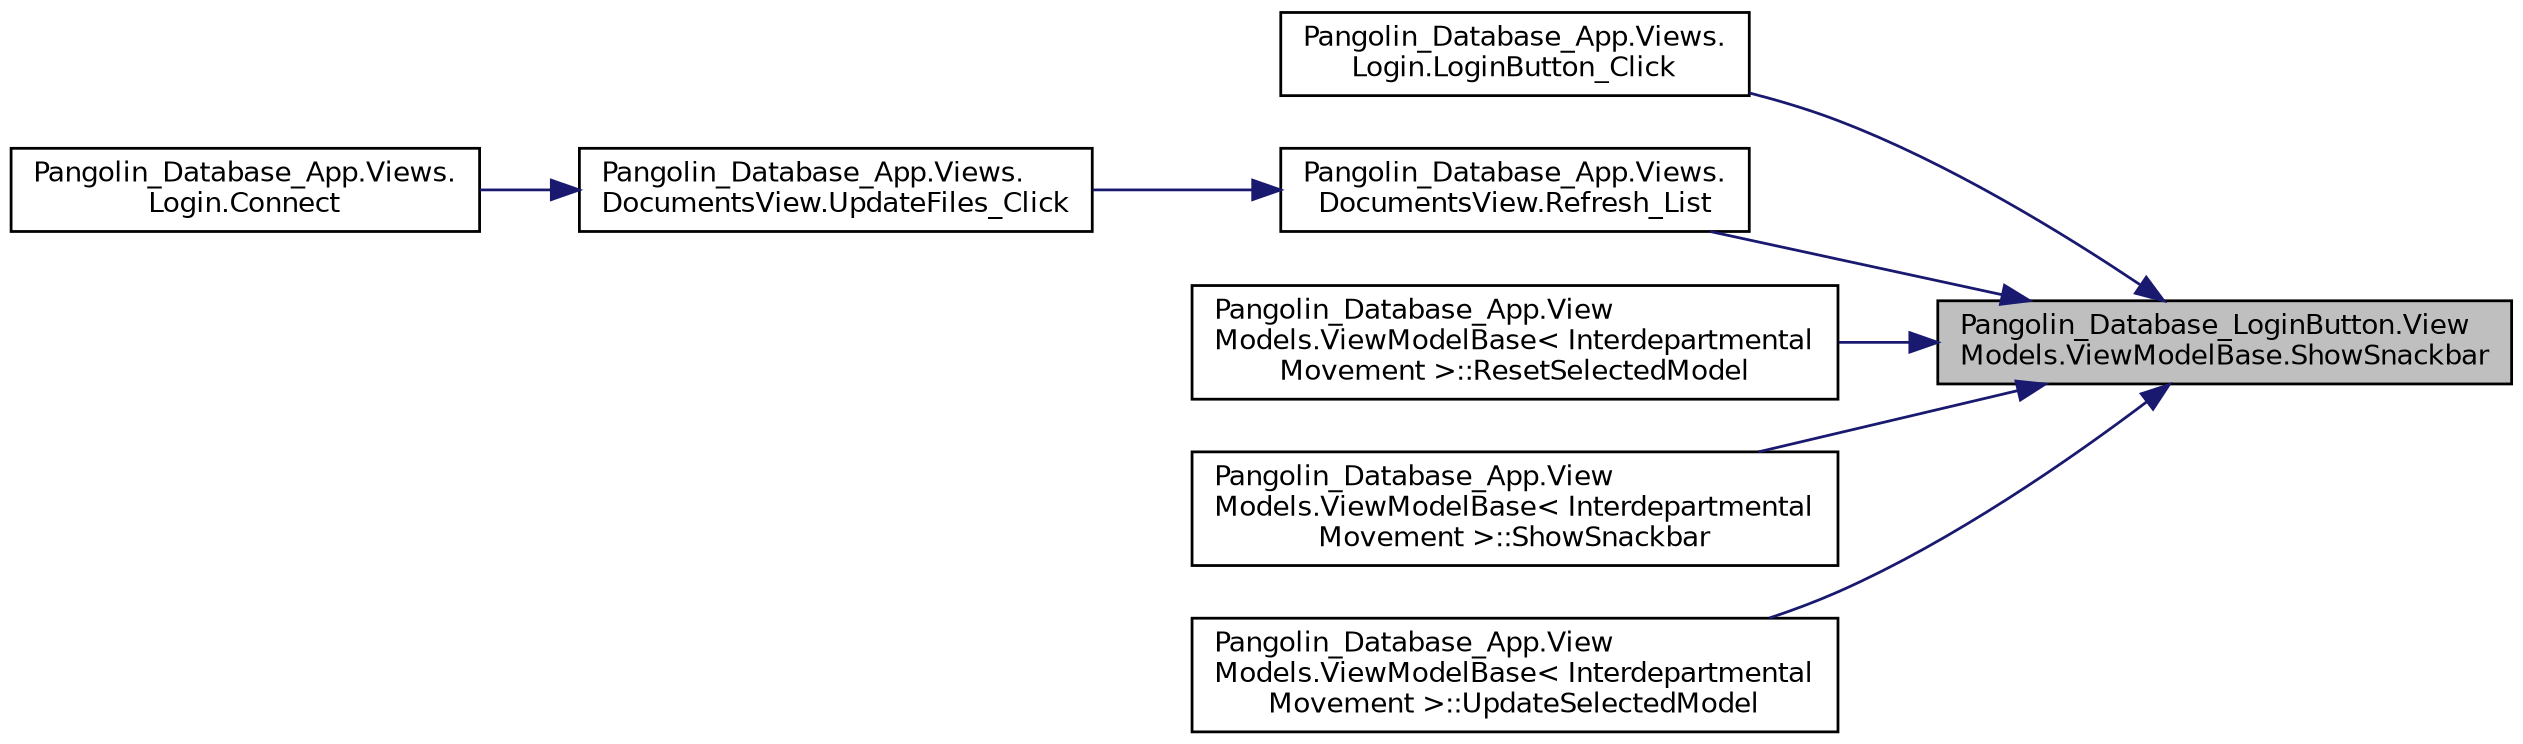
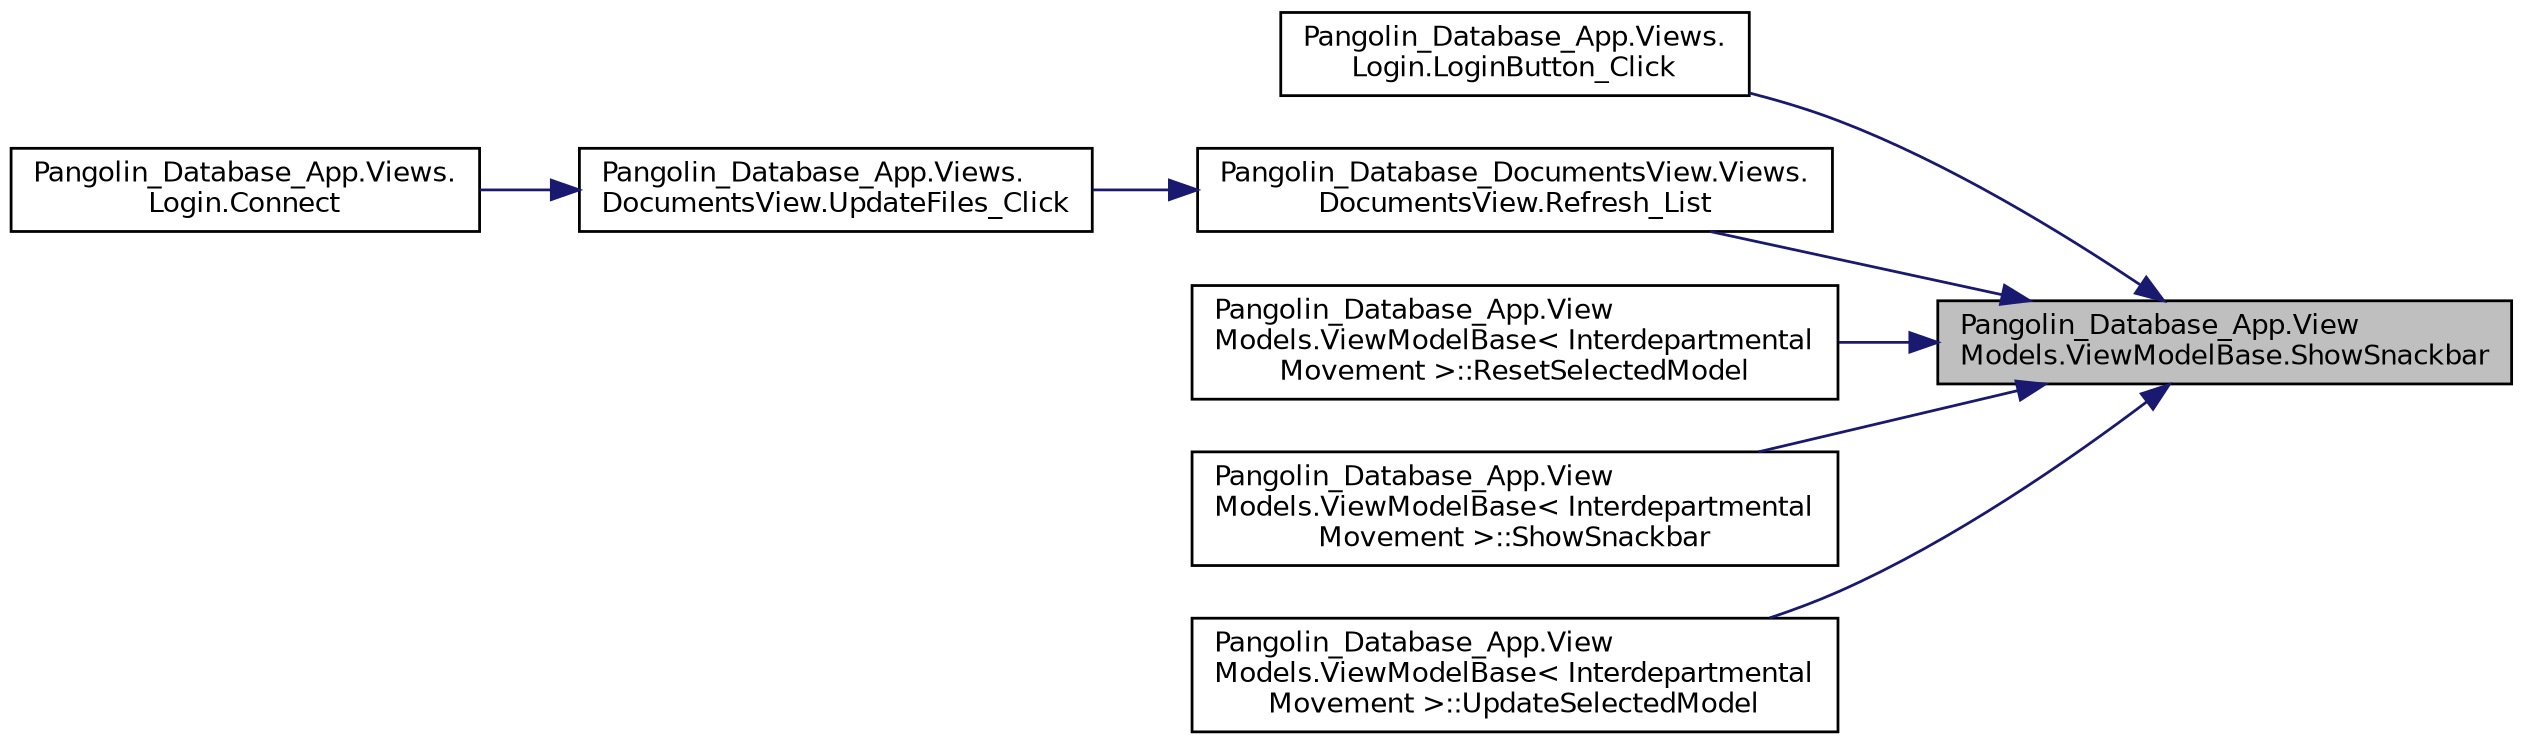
node "Pangolin_Database_App.Views. DocumentsView.Refresh_List": label "Pangolin_Database_App.Views. DocumentsView.Refresh_List" -> "Pangolin_Database_DocumentsView.Views. DocumentsView.Refresh_List"
node "Pangolin_Database_LoginButton.View Models.ViewModelBase.ShowSnackbar": label "Pangolin_Database_LoginButton.View Models.ViewModelBase.ShowSnackbar" -> "Pangolin_Database_App.View Models.ViewModelBase.ShowSnackbar"
